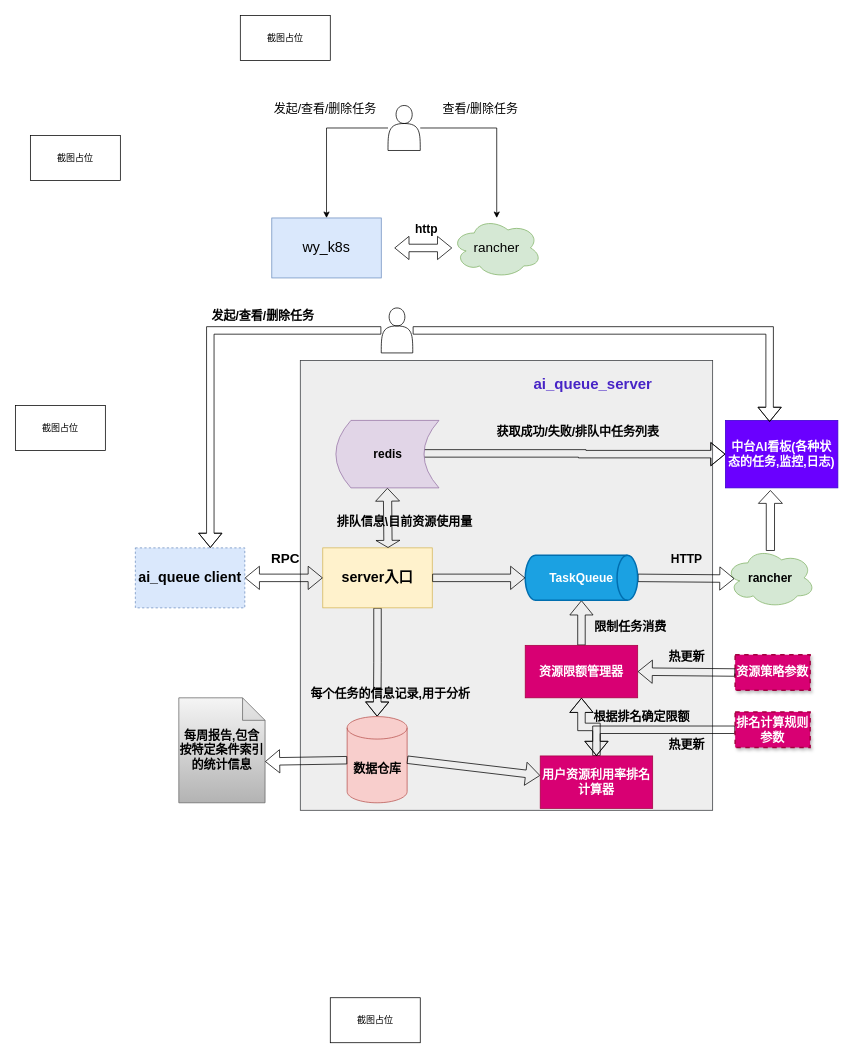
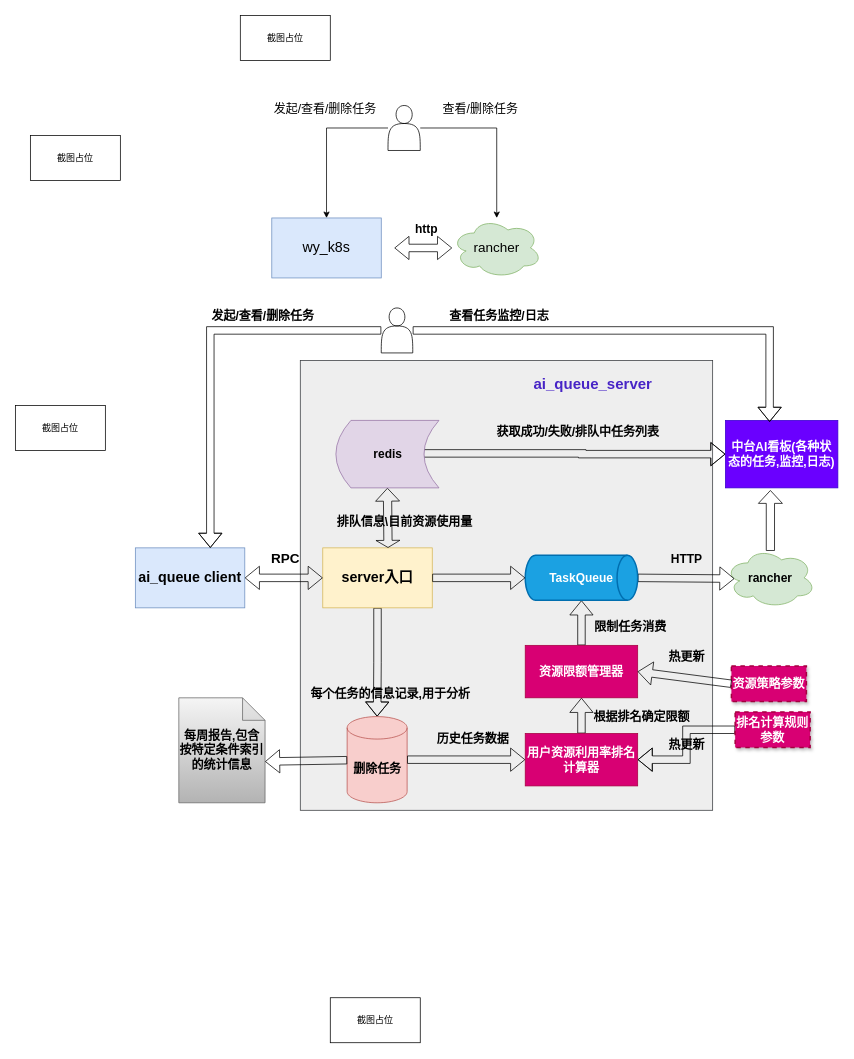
node "查看任务监控/日志": added
node "ai_queue client": style dashed -> solid
node "资源策略参数": moved (773, 673) -> (769, 684)
node "历史任务数据": added
node "数据仓库": label "数据仓库" -> "删除任务"
node "用户资源利用率排名计算器": moved (597, 782) -> (582, 760)
